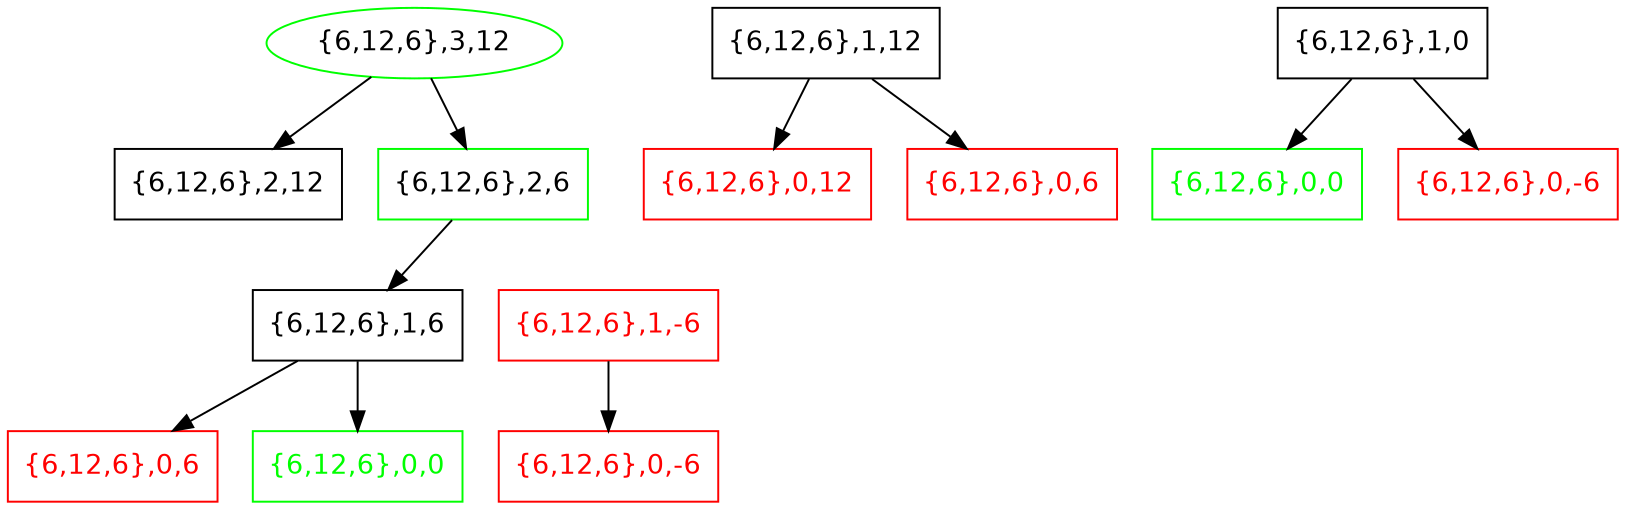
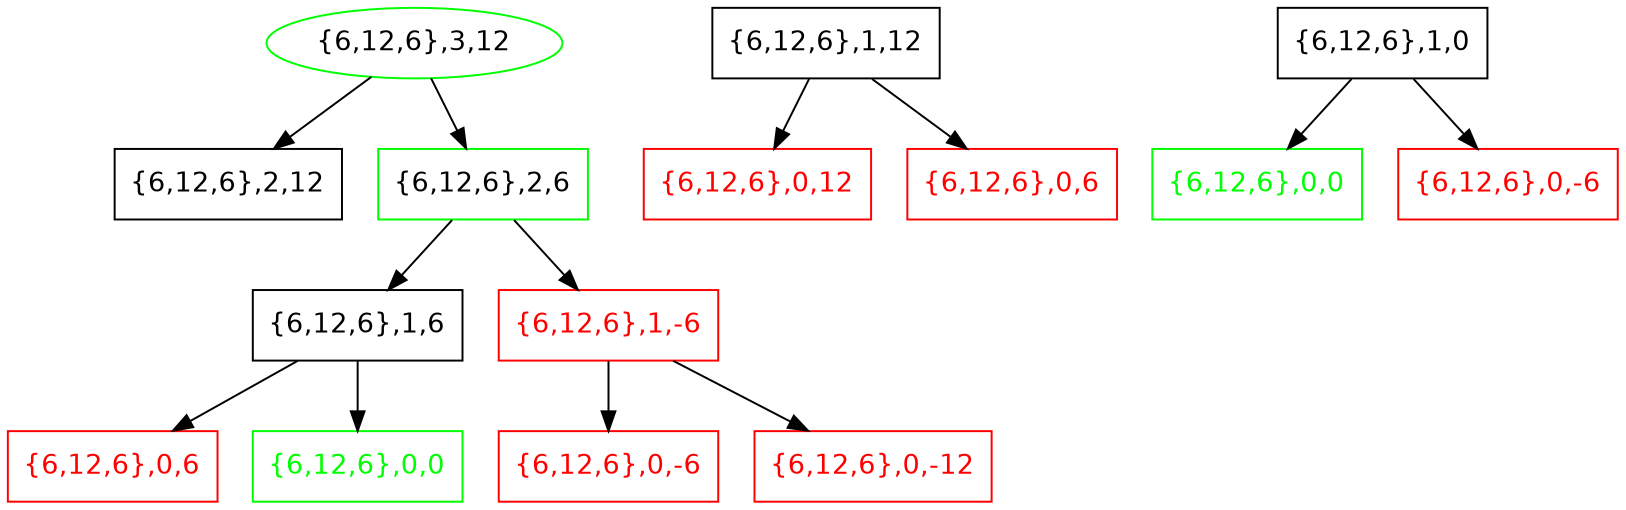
edge "{6,12,6},2,6" -> "{6,12,6},1,-6": added
node "{6,12,6},0,-12": added
